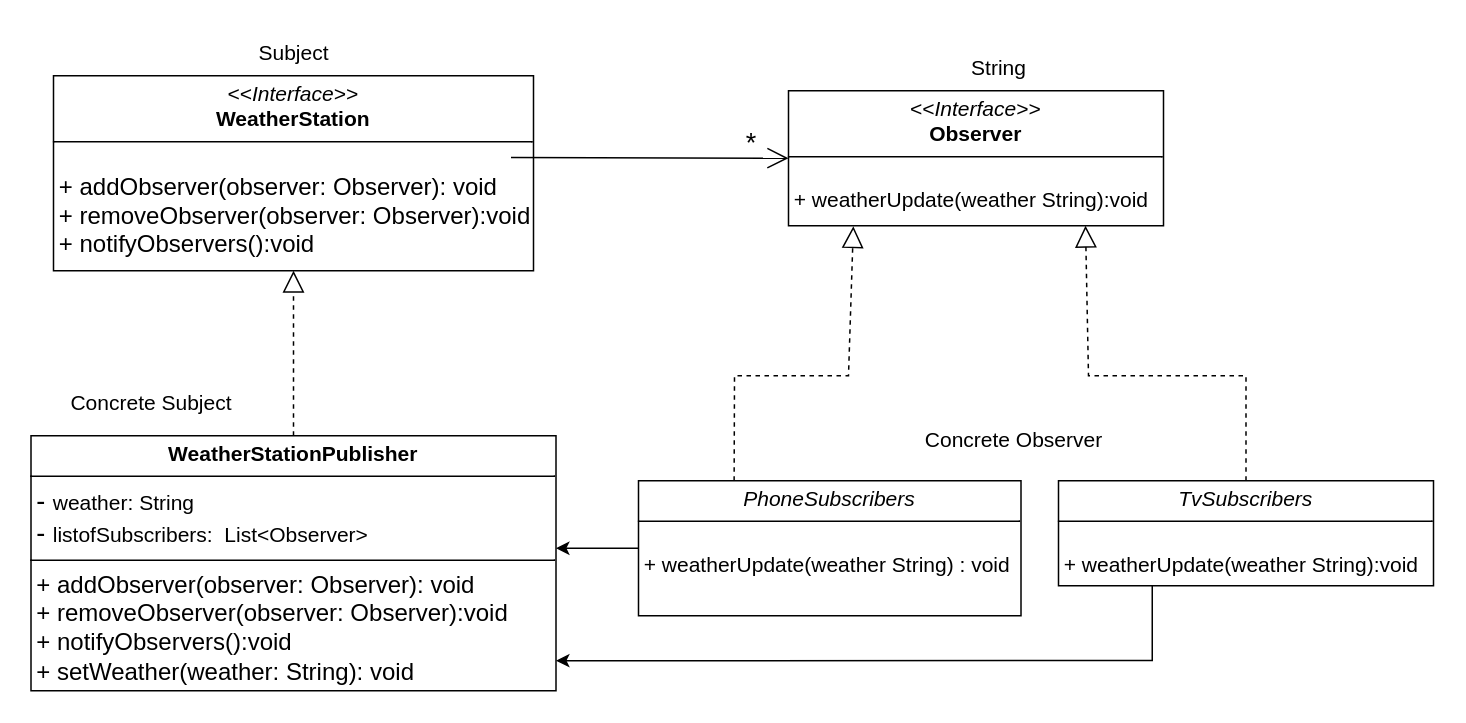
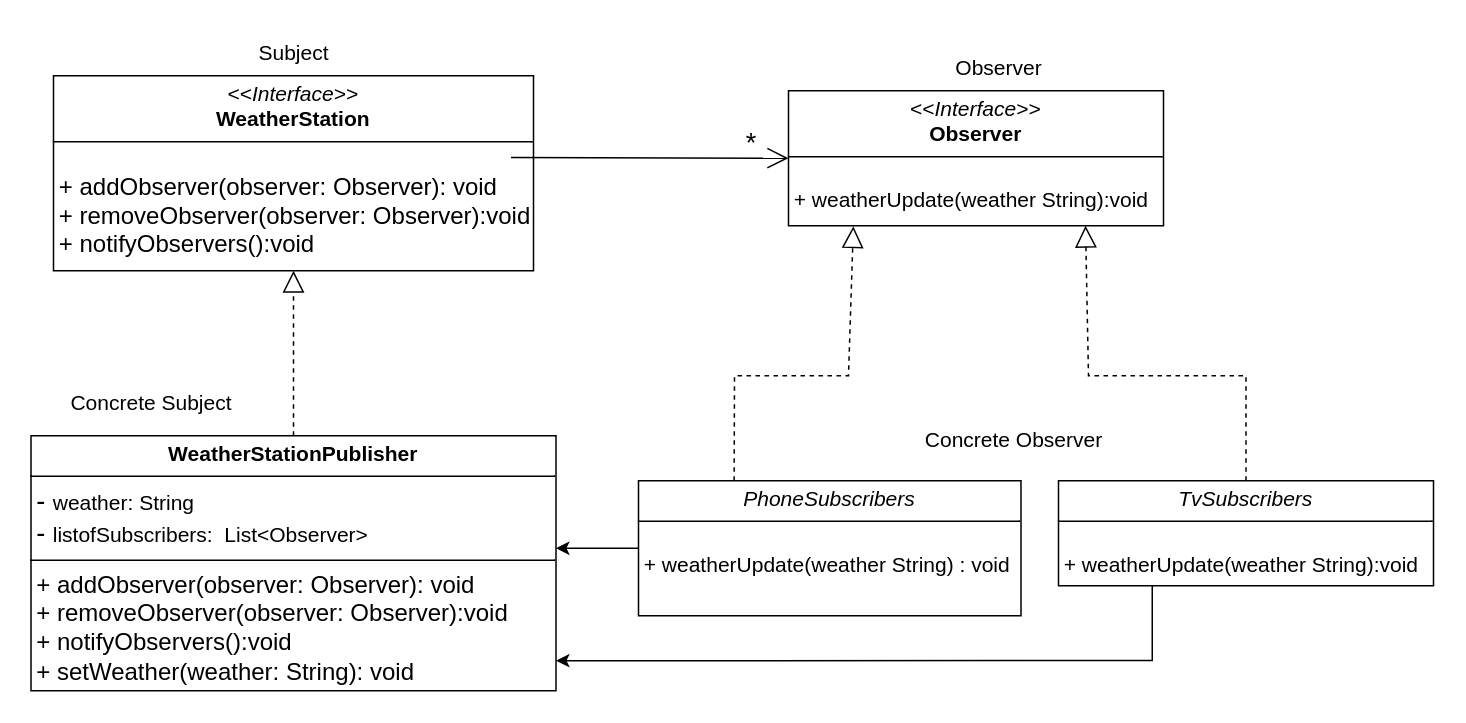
node "String": label "String" -> "Observer"
